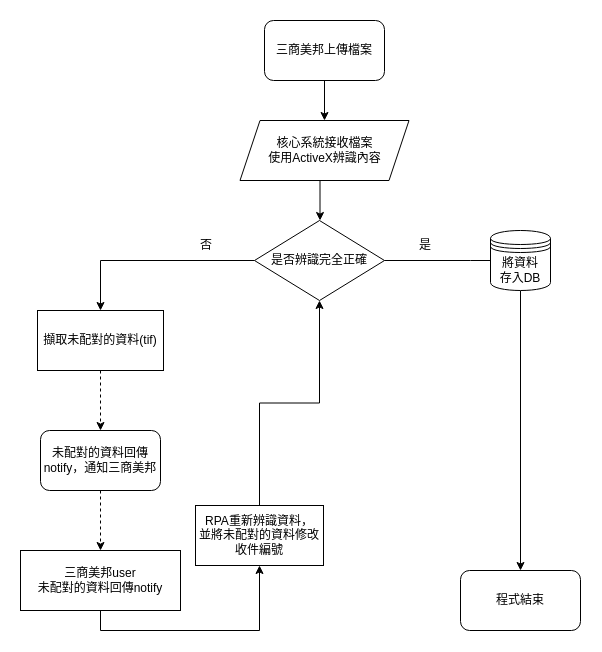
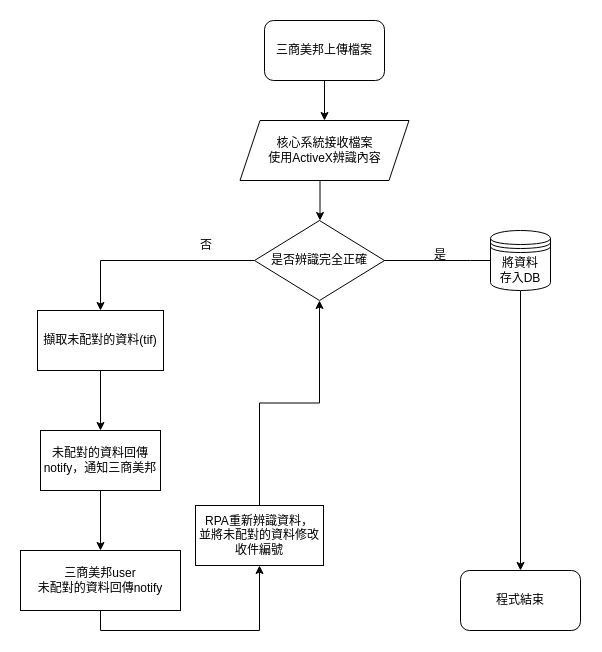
node "是": moved (425, 246) -> (440, 256)
edge "擷取未配對的資料(tif)" -> "未配對的資料回傳notify，通知三商美邦": style dashed -> solid
node "未配對的資料回傳notify，通知三商美邦": shape rounded rectangle -> rectangle
edge "未配對的資料回傳notify，通知三商美邦" -> "三商美邦user 未配對的資料回傳notify": style dashed -> solid
